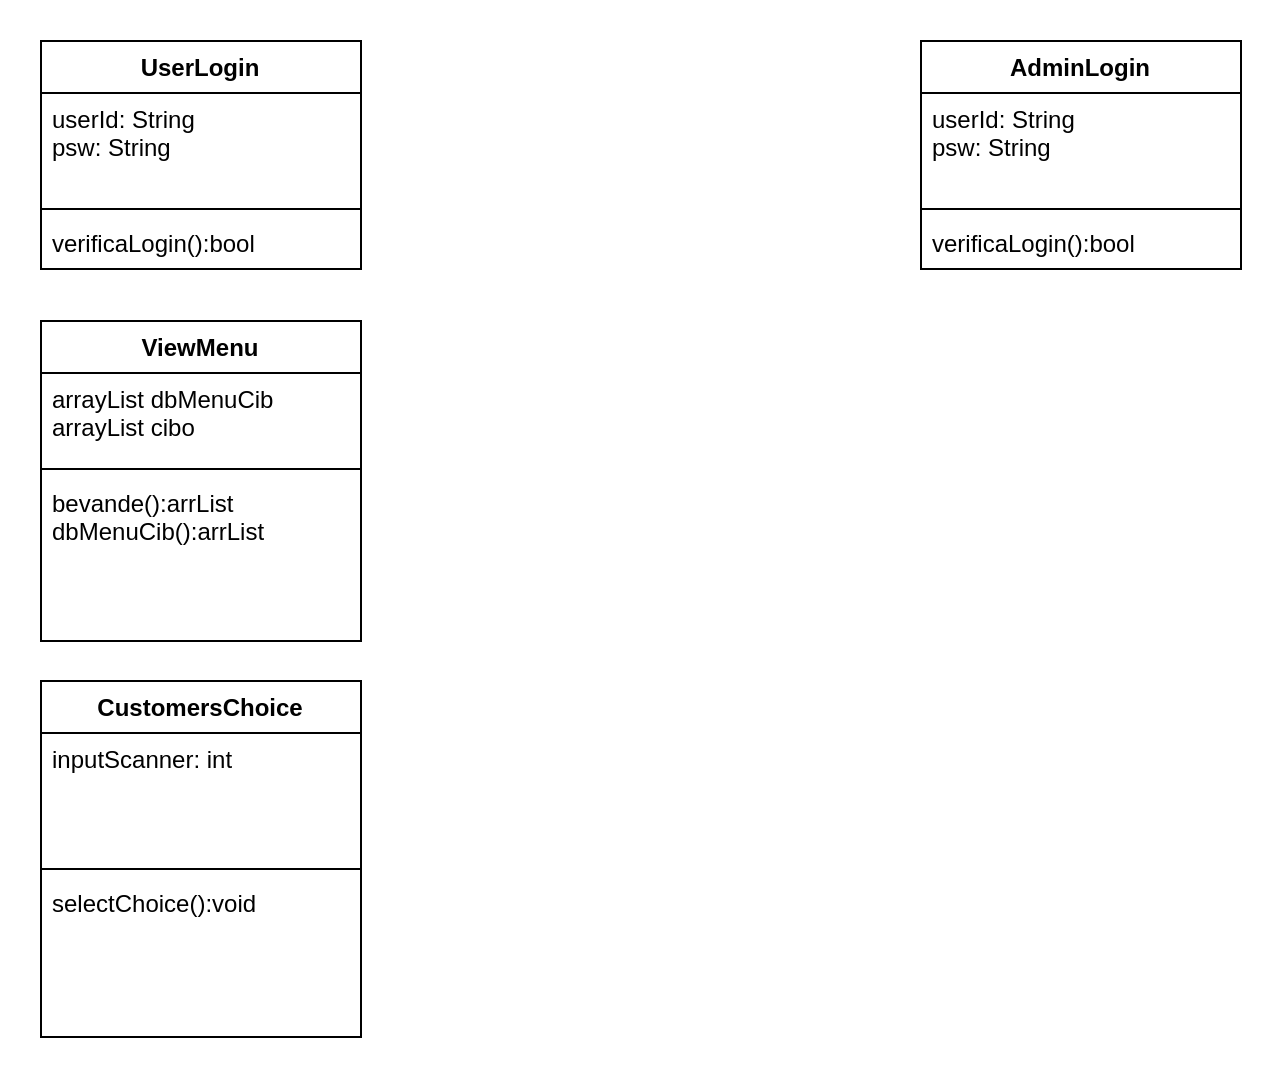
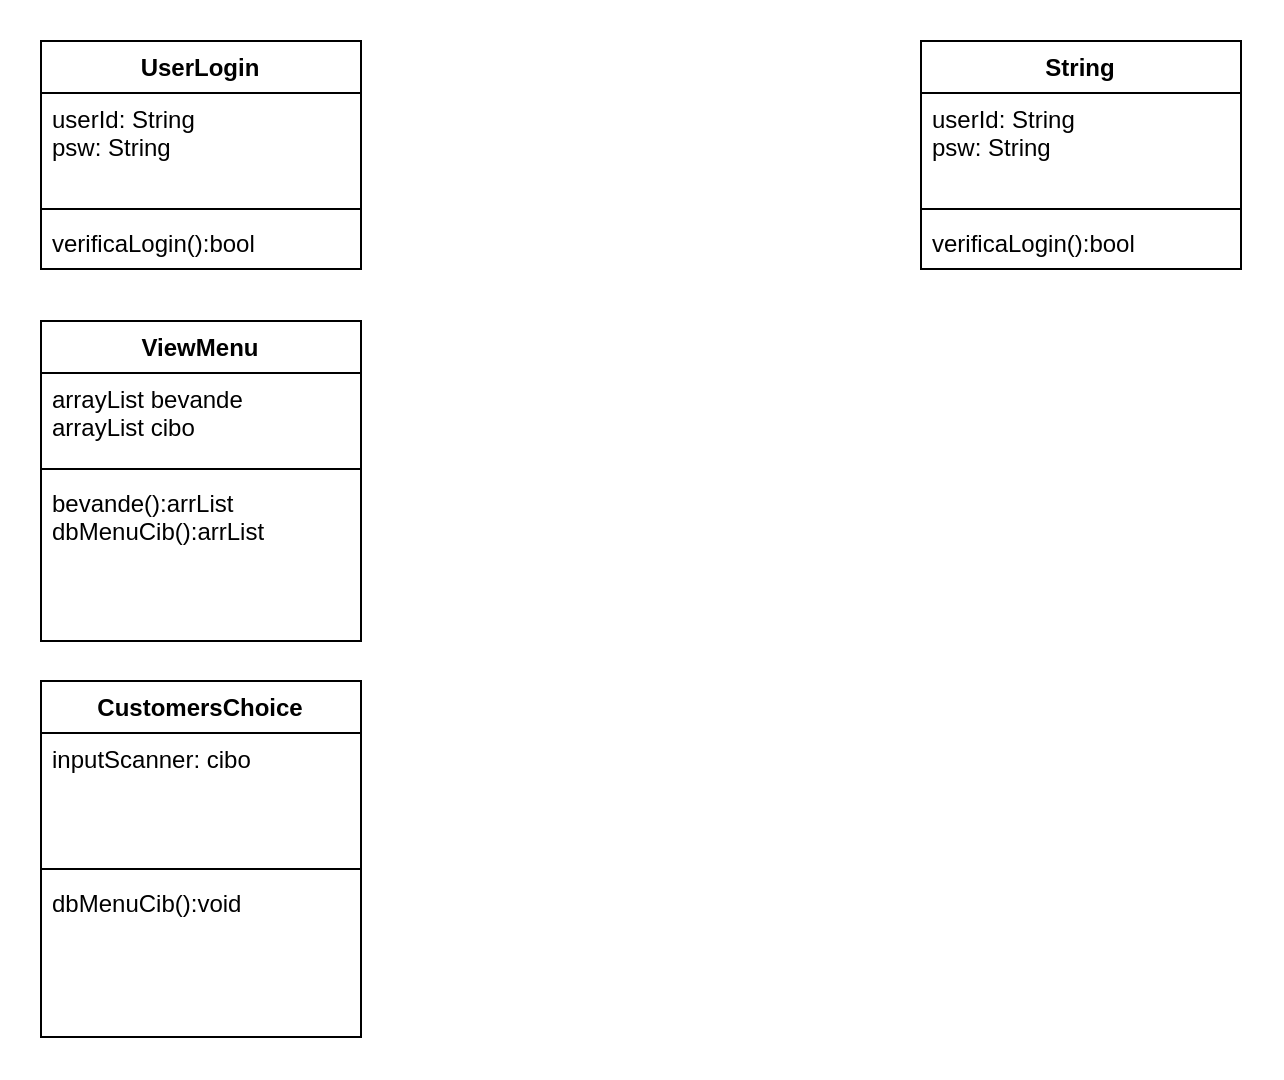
node "AdminLogin": label "AdminLogin" -> "String"
node "arrayList dbMenuCib arrayList cibo": label "arrayList dbMenuCib arrayList cibo" -> "arrayList bevande arrayList cibo"
node "inputScanner: int": label "inputScanner: int" -> "inputScanner: cibo"
node "selectChoice():void": label "selectChoice():void" -> "dbMenuCib():void"
